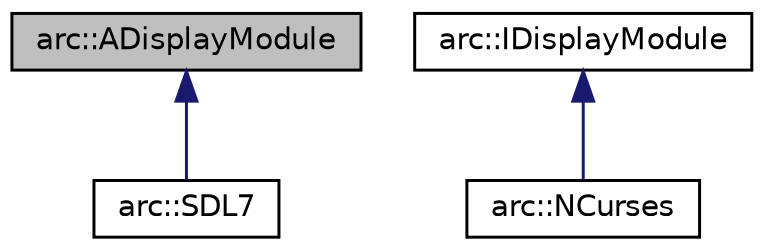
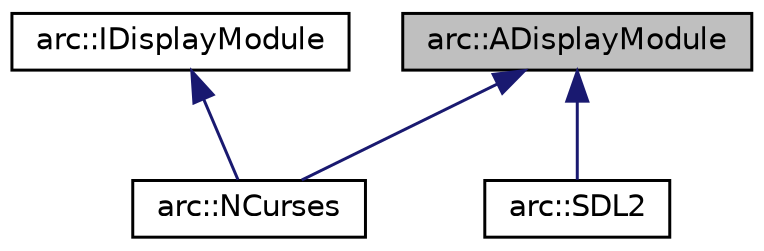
edge "arc::NCurses" -> "arc::ADisplayModule": added
node "arc::SDL7": label "arc::SDL7" -> "arc::SDL2"
